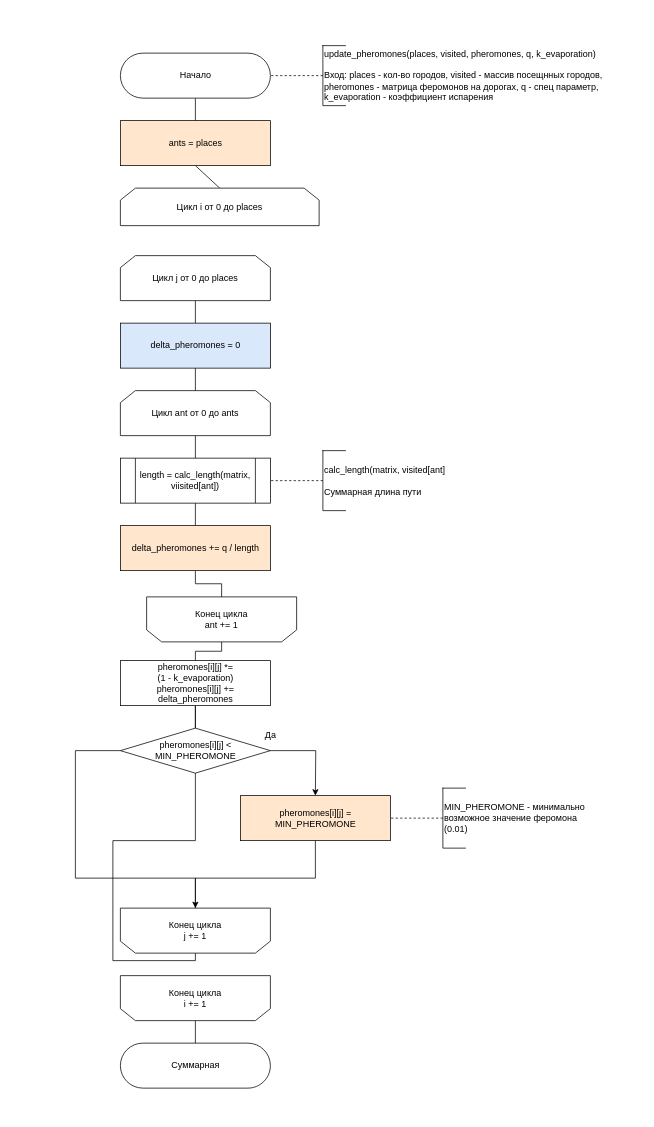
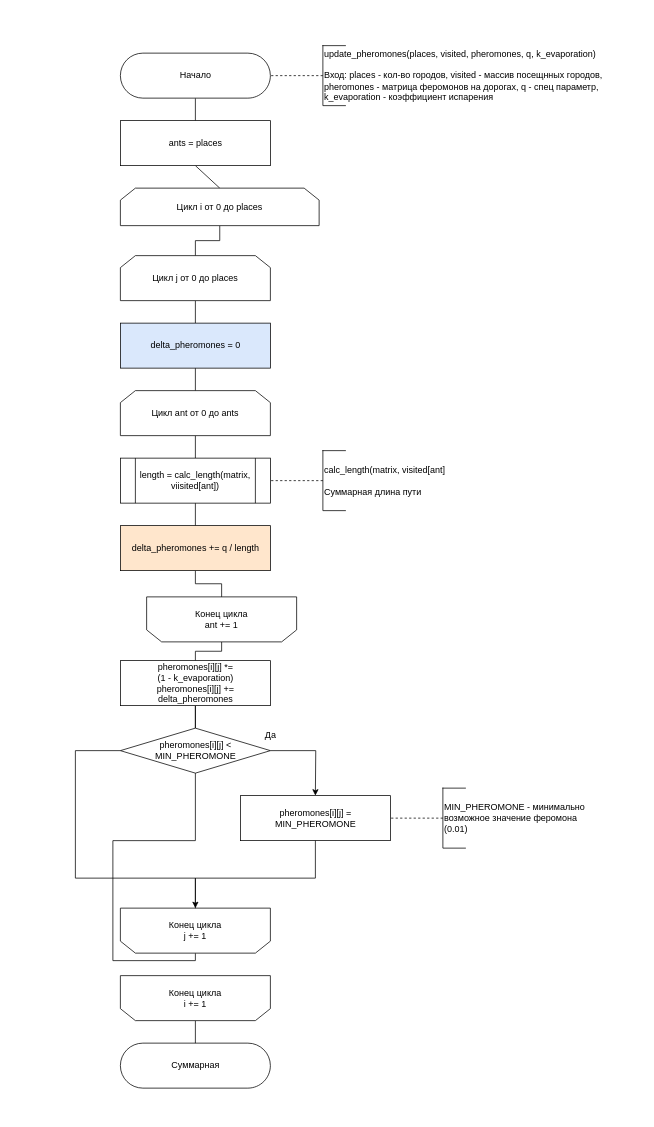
node "ants = places": fillcolor #ffe6cc -> #ffffff
edge "Цикл i от 0 до places" -- "Цикл j от 0 до places": added
node "pheromones[i][j] = MIN_PHEROMONE": fillcolor #ffe6cc -> #ffffff
